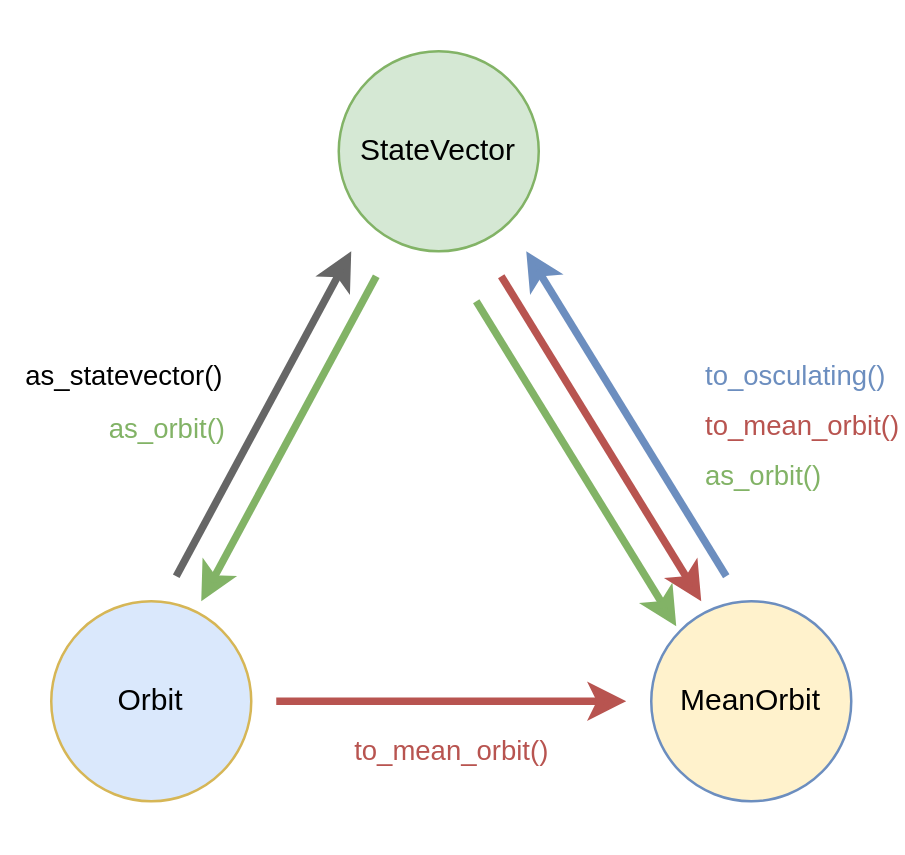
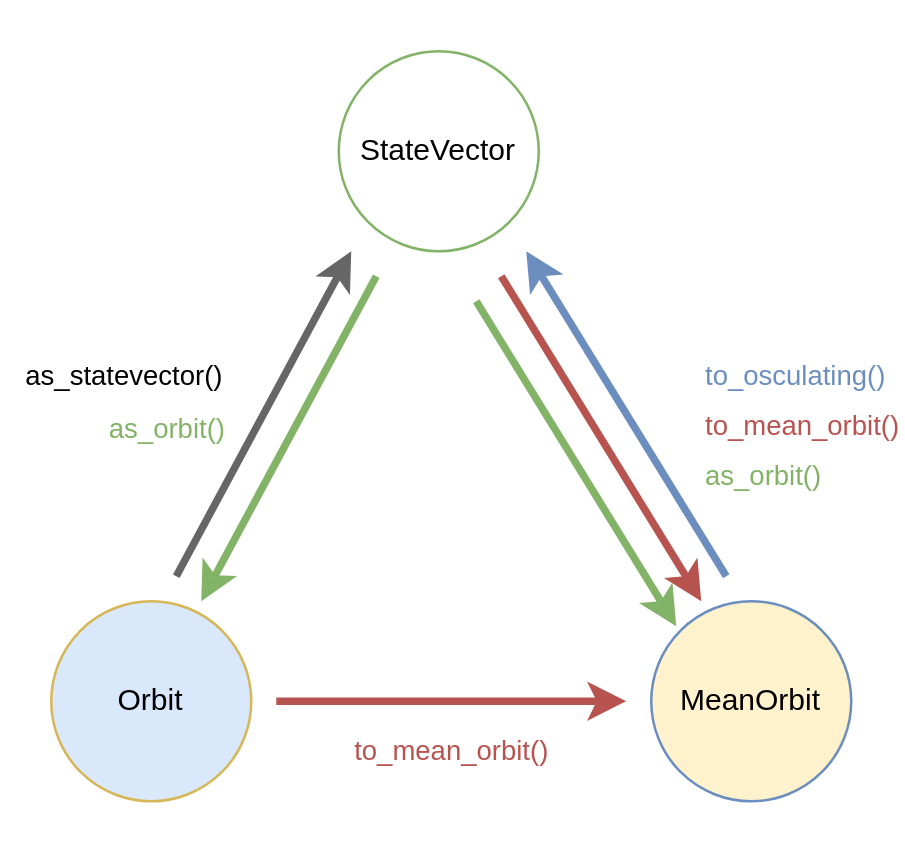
node "StateVector": fillcolor #d5e8d4 -> #ffffff
